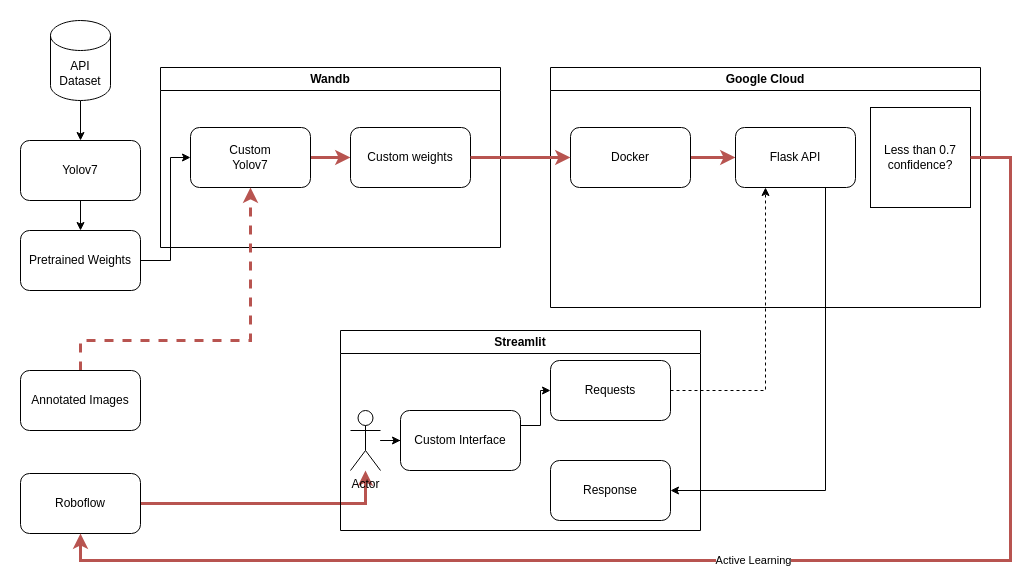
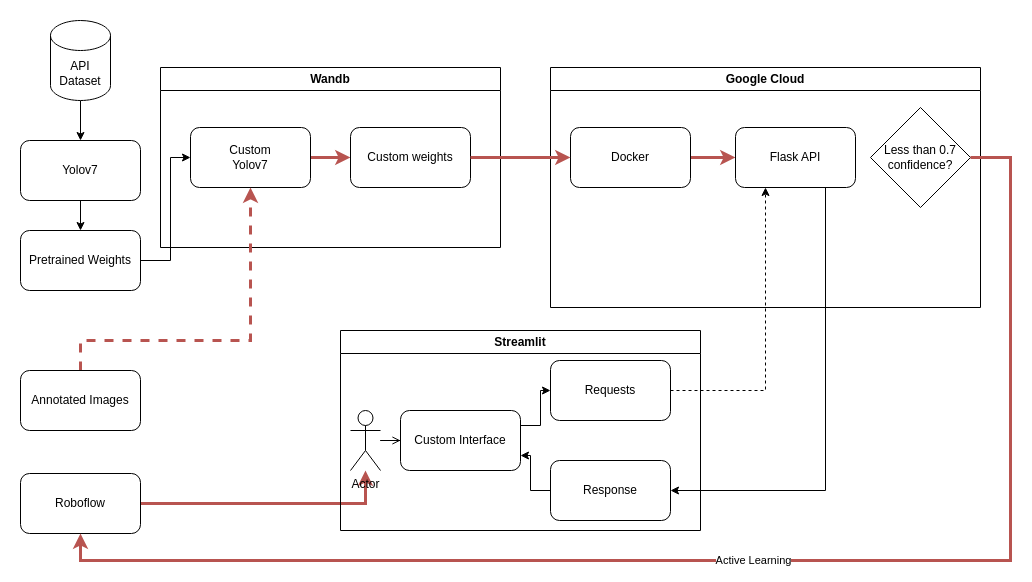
node "Less than 0.7 confidence?": shape rectangle -> diamond
edge "Actor" -> "Custom Interface": arrowhead classic -> open
edge "Response" -> "Custom Interface": added
